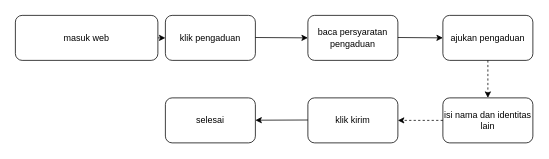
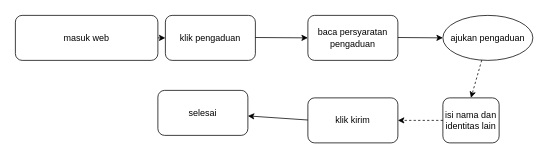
node "ajukan pengaduan": shape rounded rectangle -> ellipse
node "selesai": moved (210, 120) -> (203, 113)
node "isi nama dan identitas lain": size 90x45 -> 56x45
